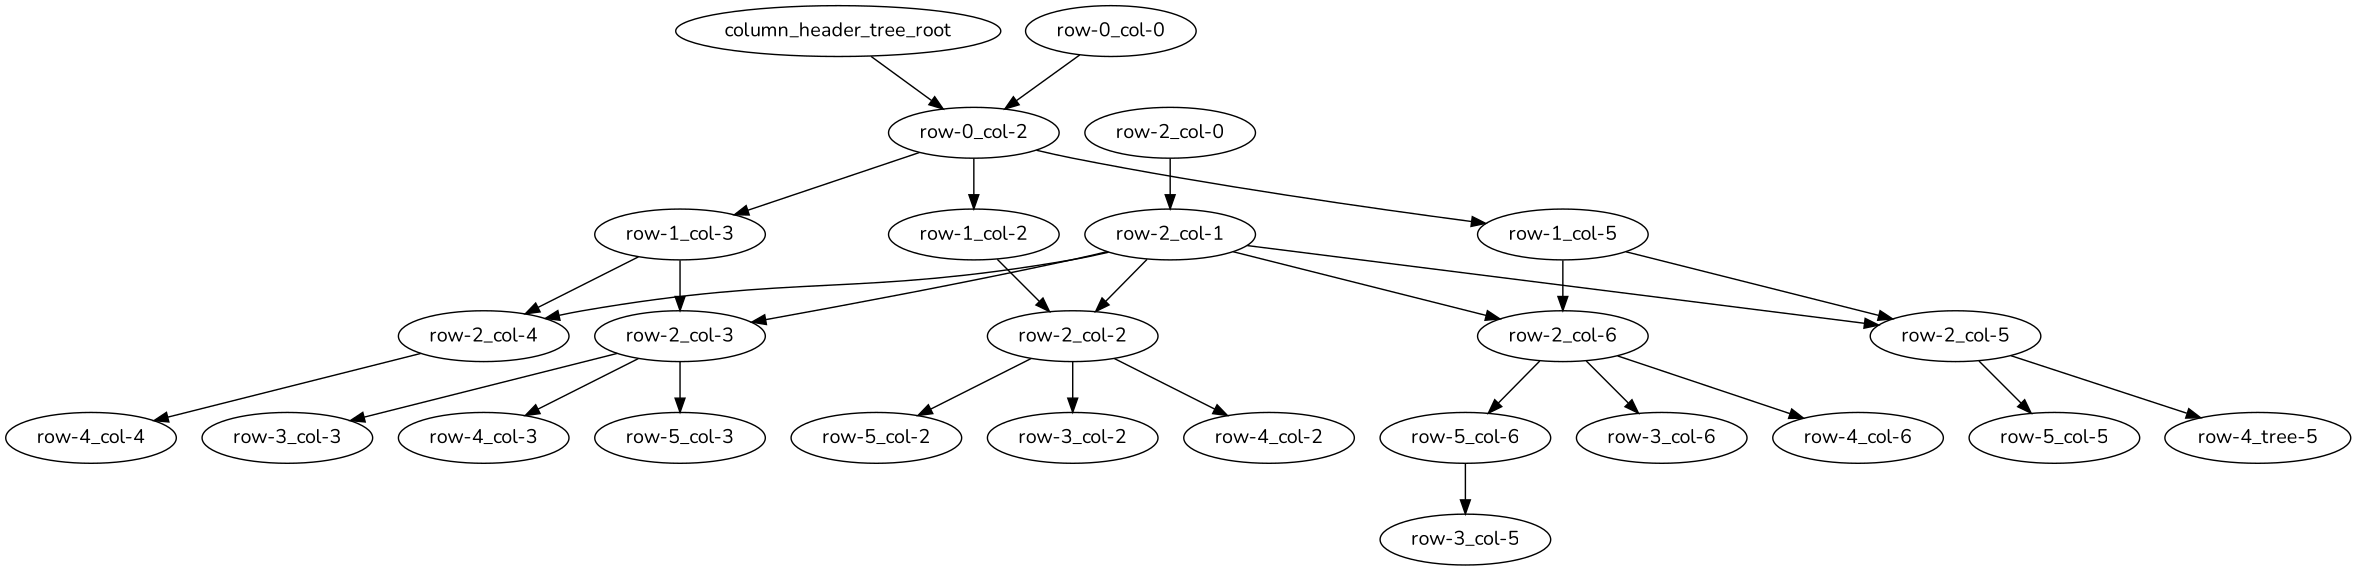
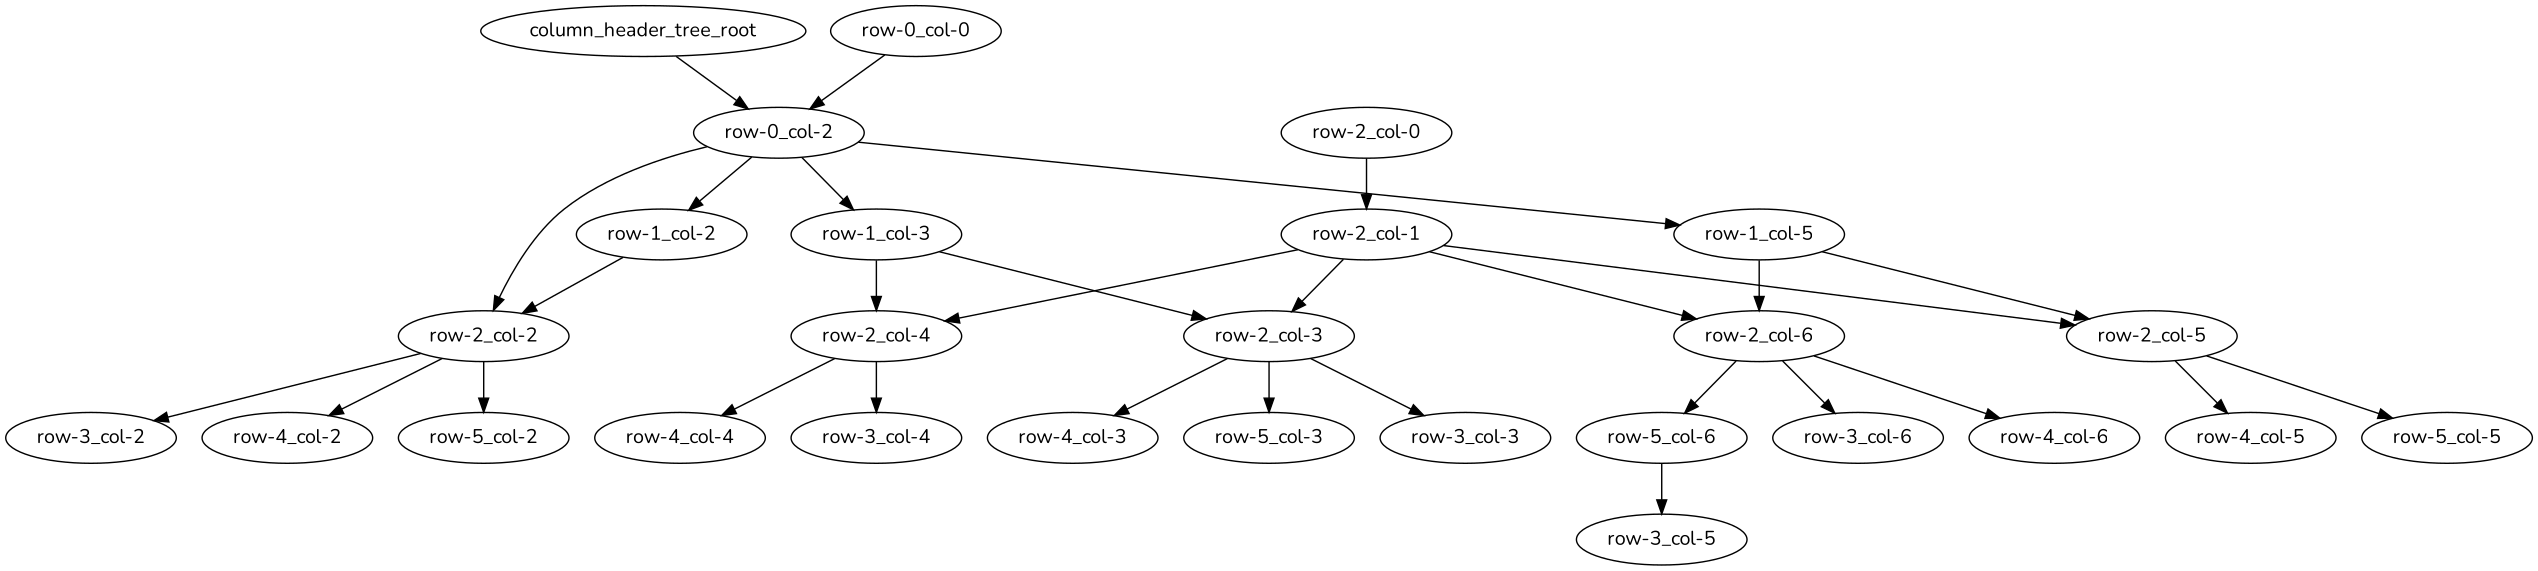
edge "row-2_col-1" -> "row-2_col-2": now "row-0_col-2" -> "row-2_col-2"
node "row-3_col-4": added
node "row-4_tree-5": label "row-4_tree-5" -> "row-4_col-5"
